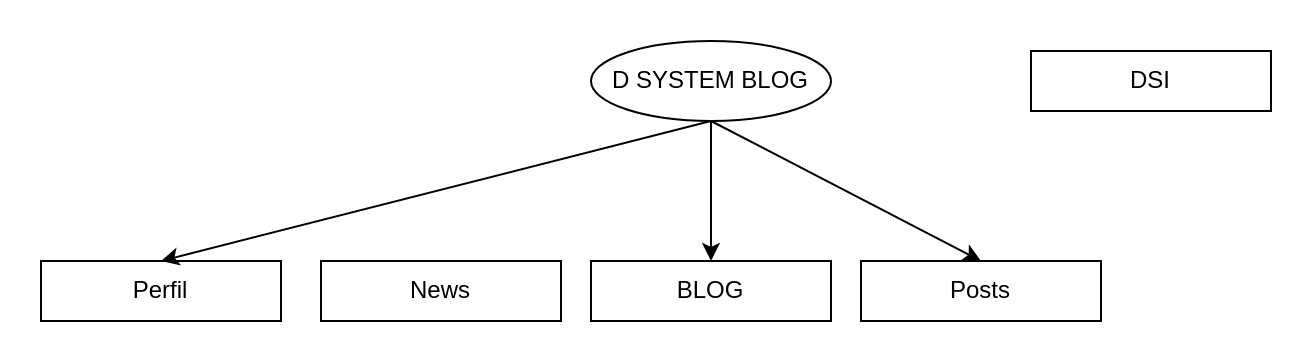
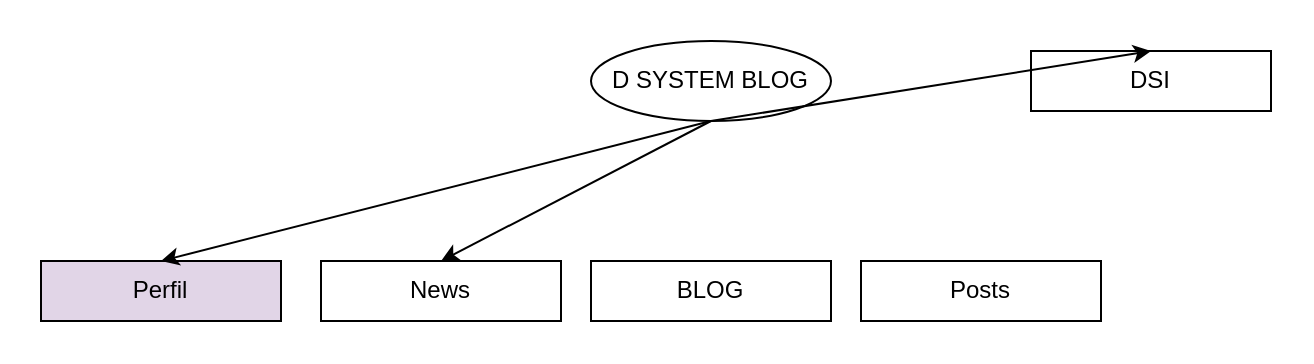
edge "D SYSTEM BLOG" -> "DSI": added
edge "D SYSTEM BLOG" -> "BLOG": removed
edge "D SYSTEM BLOG" -> "Posts": removed
edge "D SYSTEM BLOG" -> "News": added
node "Perfil": fillcolor #ffffff -> #e1d5e7
